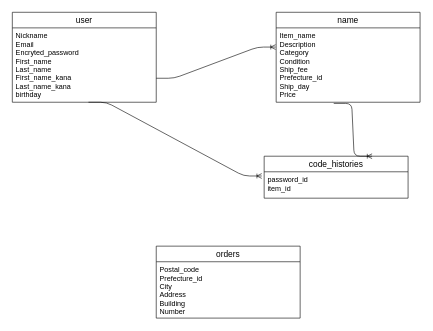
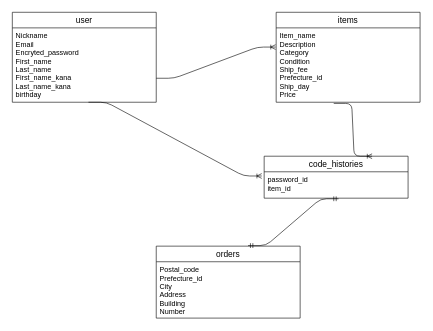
node "name": label "name" -> "items"
edge "password_id item_id" -- "orders": added
